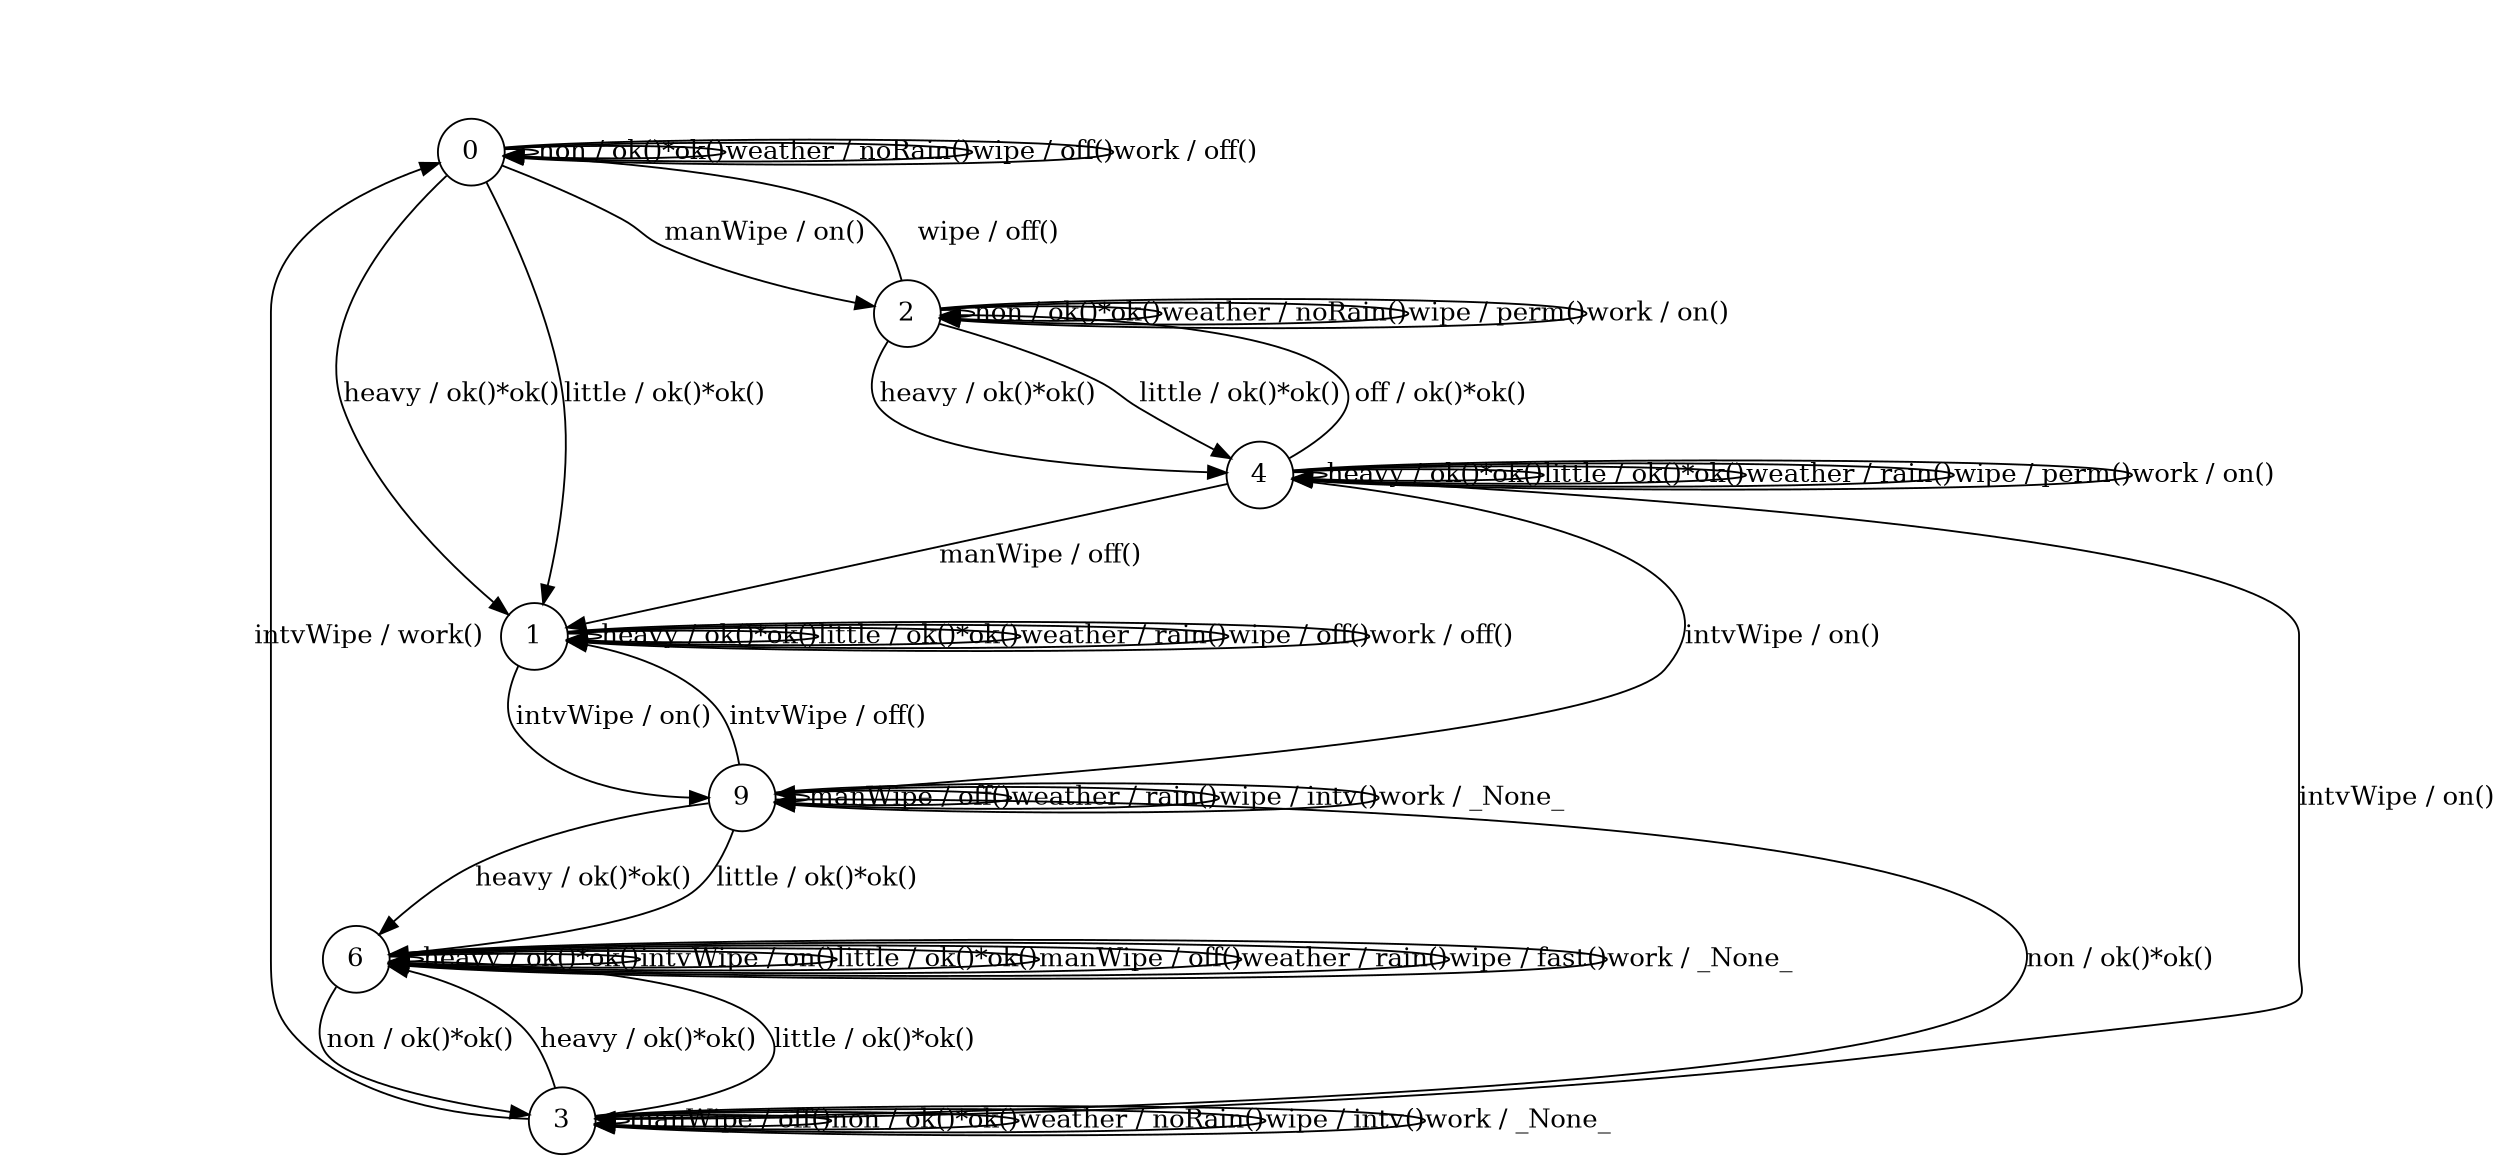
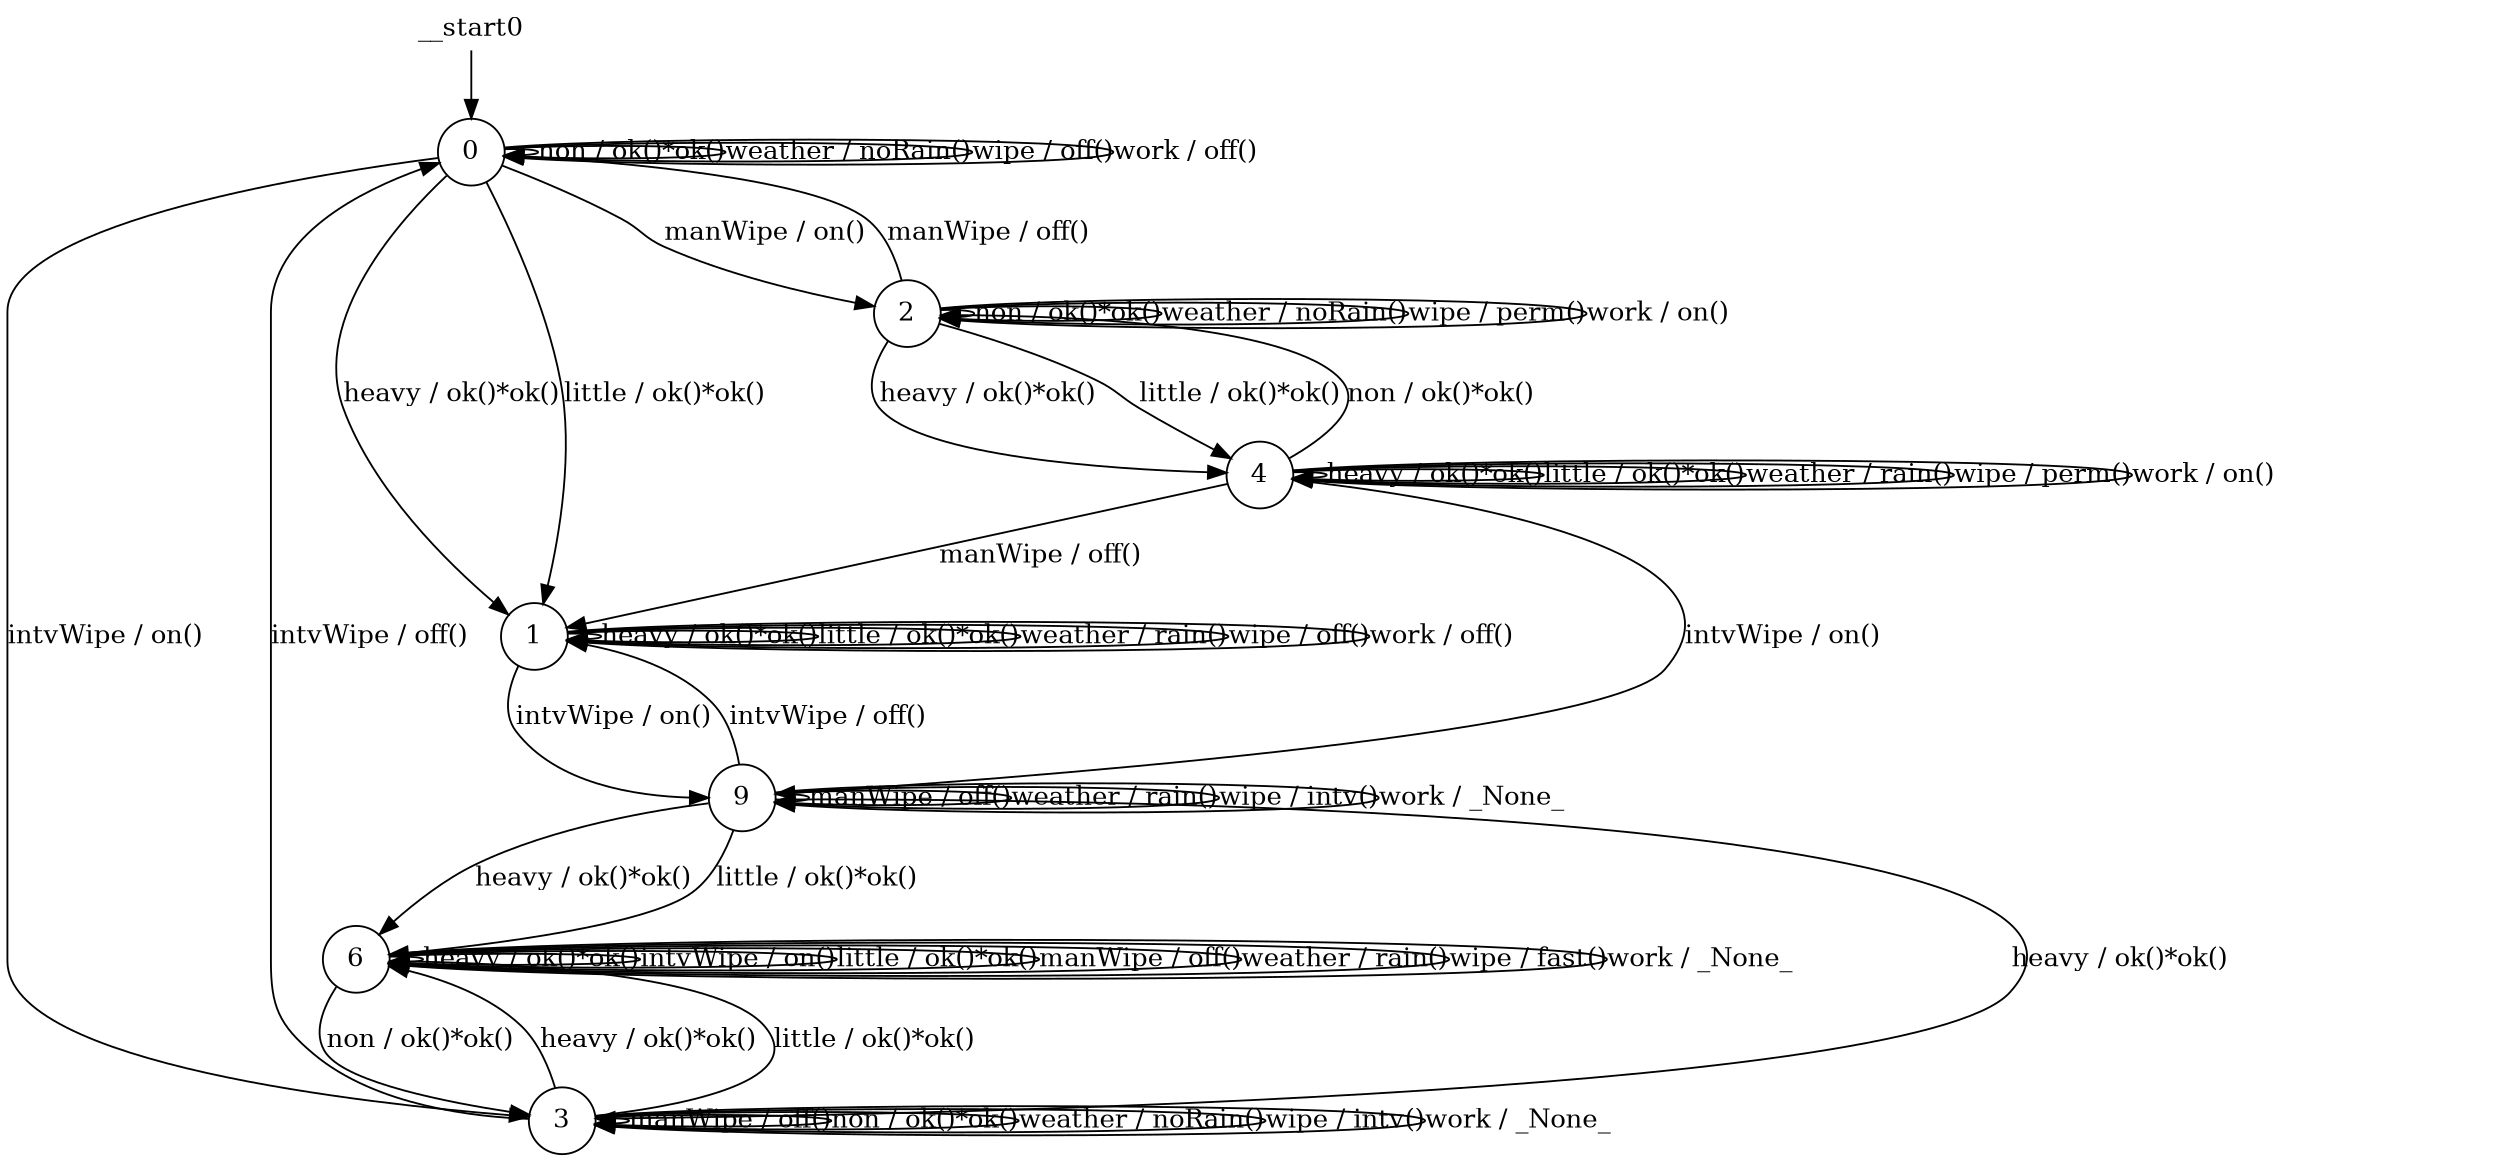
node "__start0": added
edge "2" -> "0": label "wipe / off()" -> "manWipe / off()"
edge "4" -> "2": label "off / ok()*ok()" -> "non / ok()*ok()"
edge "3" -> "0": label "intvWipe / work()" -> "intvWipe / off()"
edge "9" -> "3": label "non / ok()*ok()" -> "heavy / ok()*ok()"
edge "4" -> "3": now "0" -> "3"
